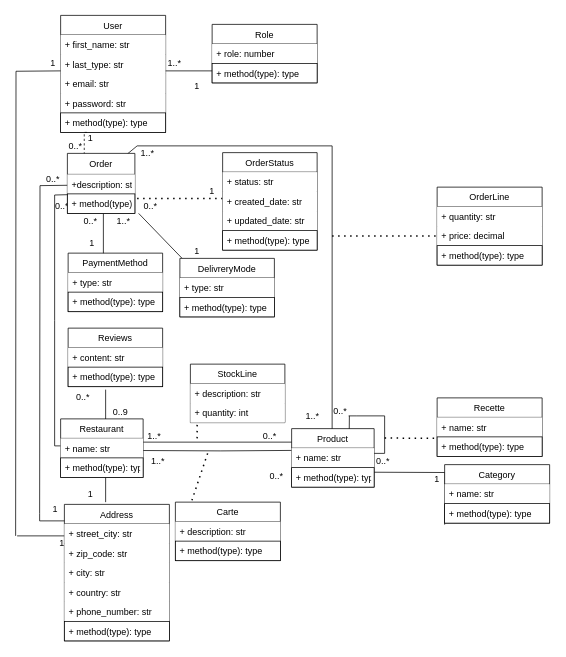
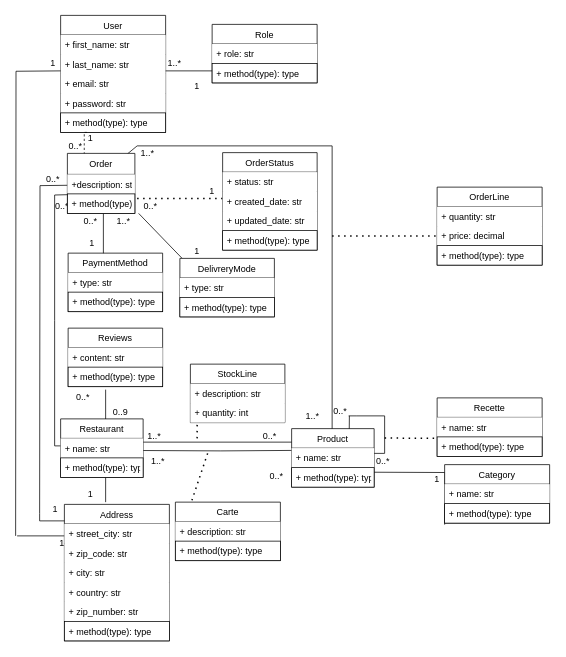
node "+ role: number": label "+ role: number" -> "+ role: str"
node "+ last_type: str": label "+ last_type: str" -> "+ last_name: str"
node "+ phone_number: str": label "+ phone_number: str" -> "+ zip_number: str"
